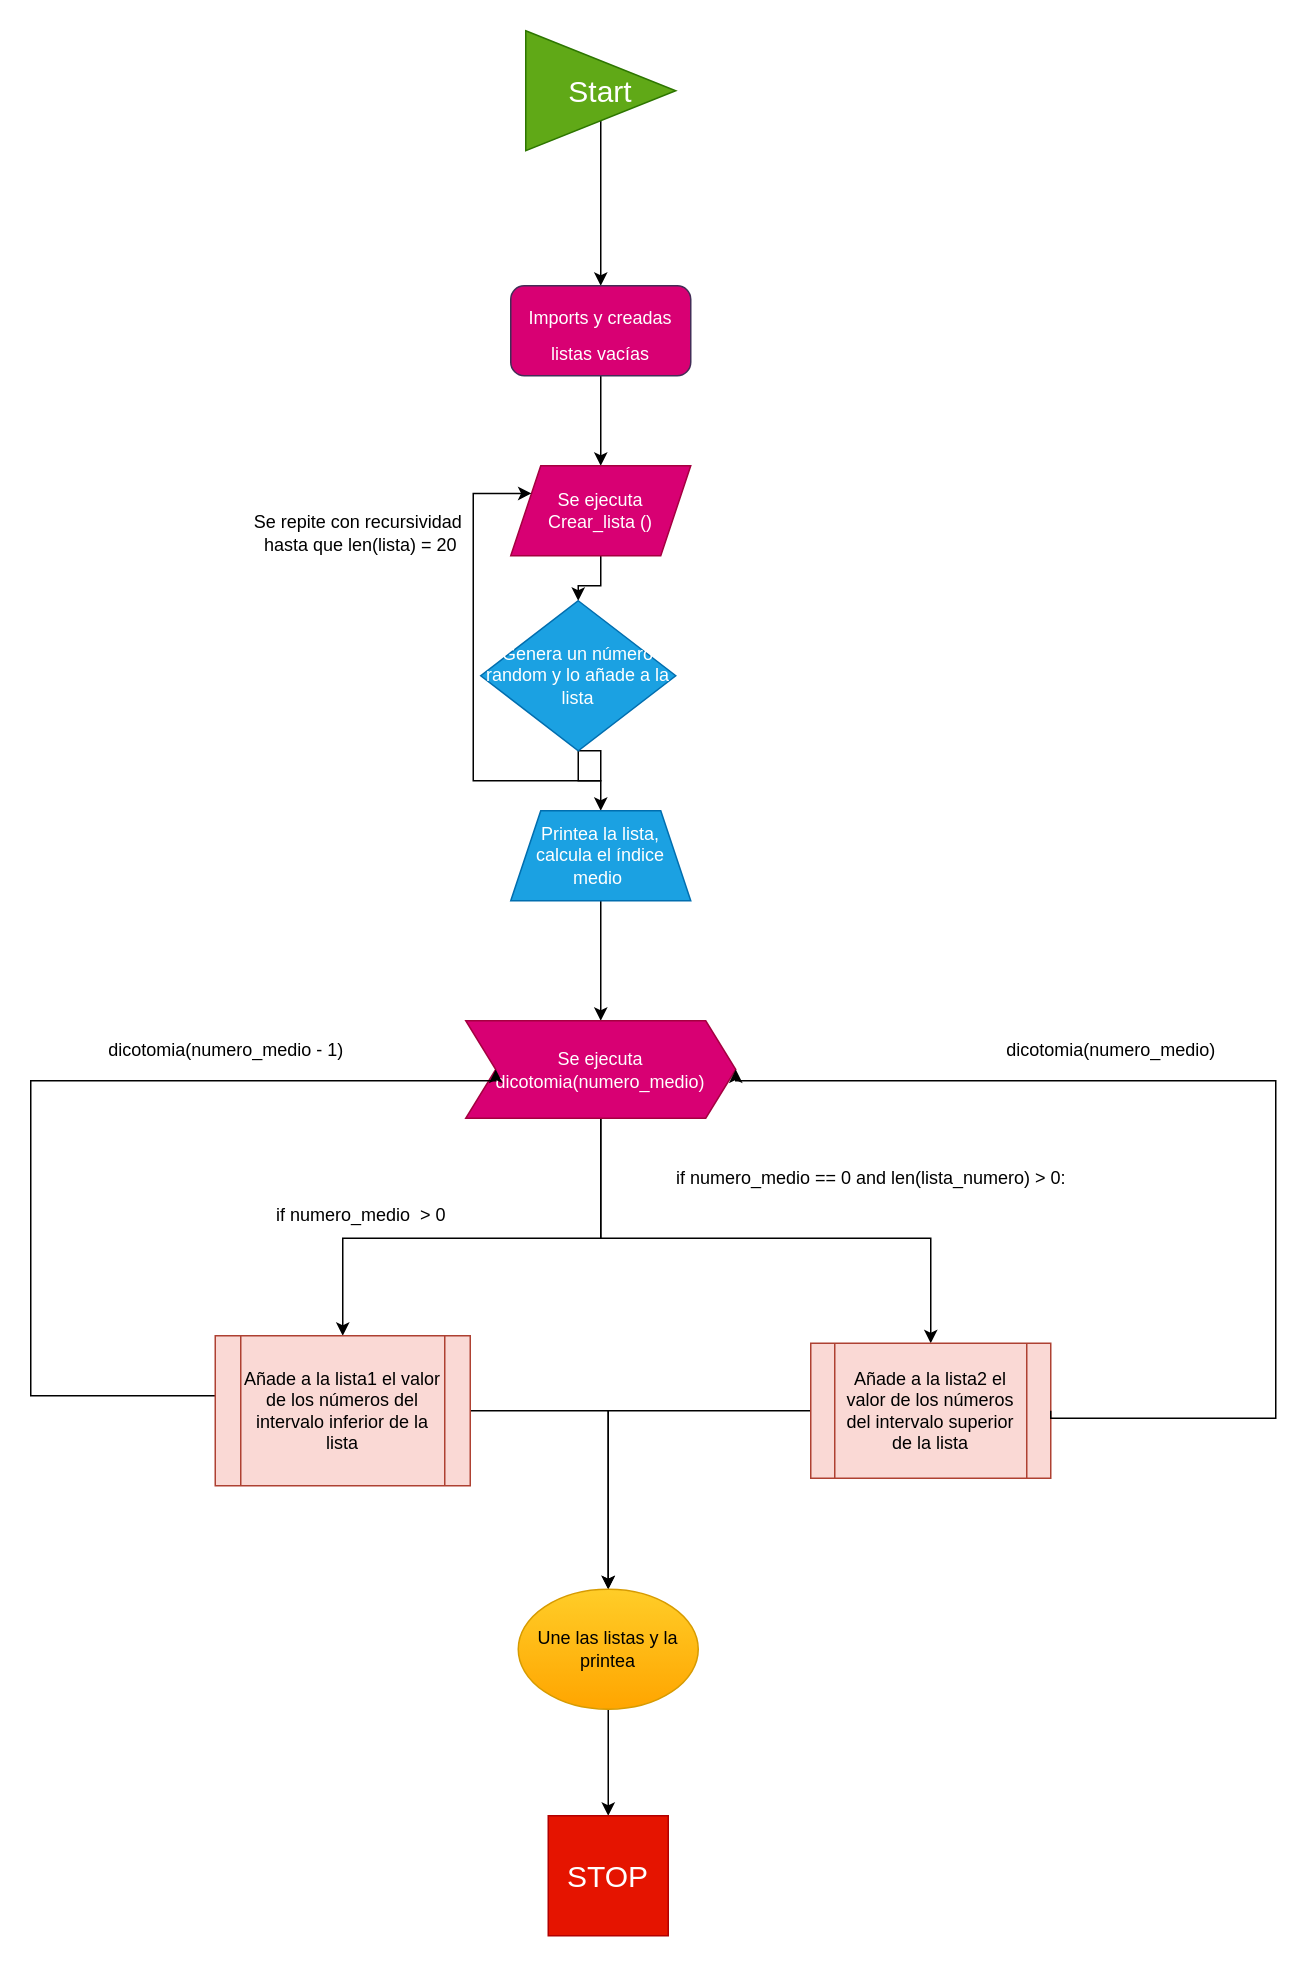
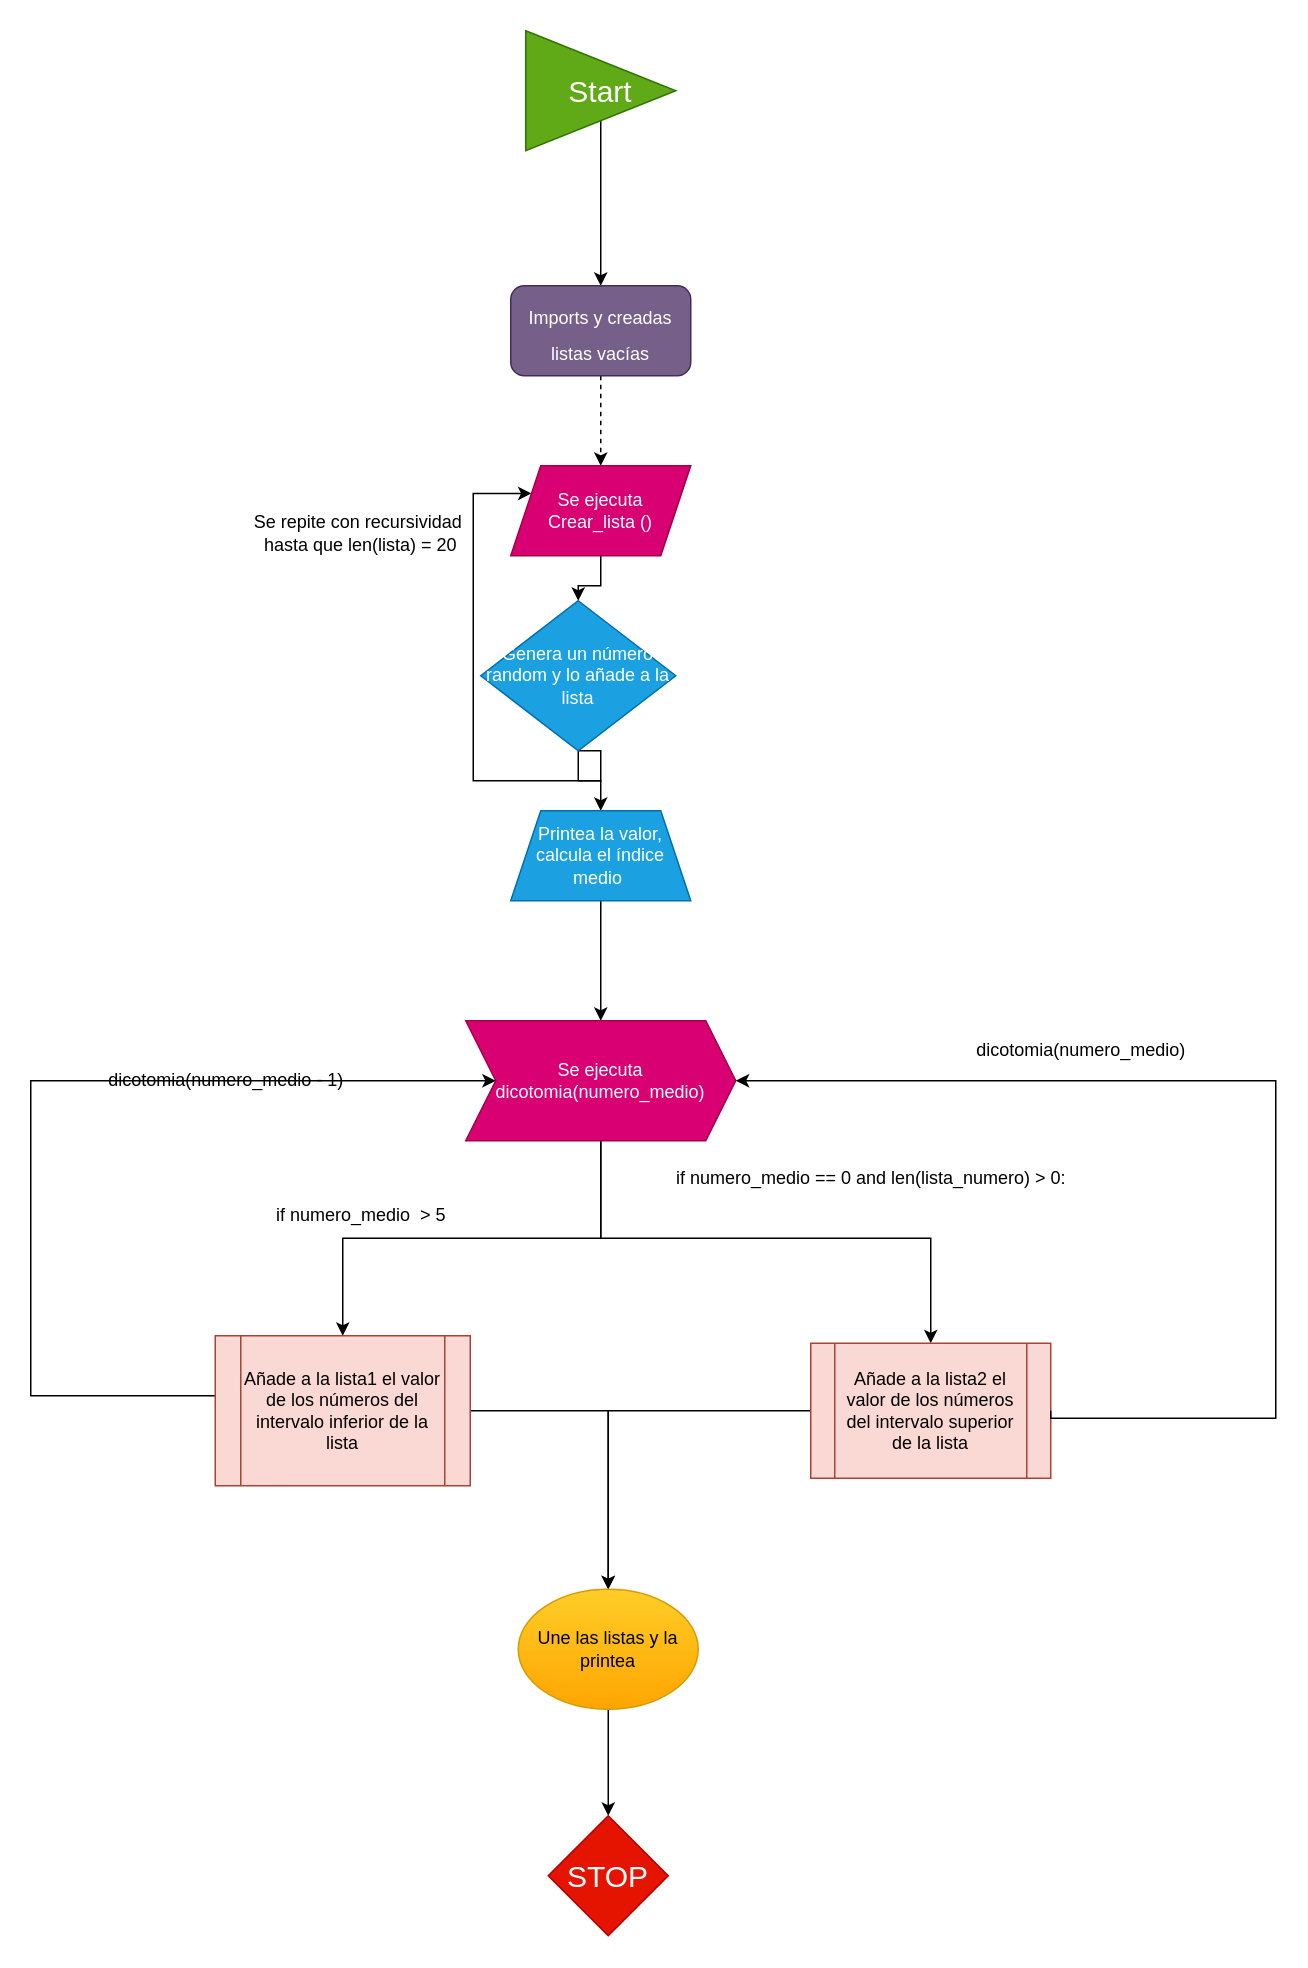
node "Imports y creadas listas vacías": fillcolor #d80073 -> #76608a
edge "Imports y creadas listas vacías" -> "Se ejecuta Crear_lista ()": style solid -> dashed
node "Printea la lista, calcula el índice medio": label "Printea la lista, calcula el índice medio" -> "Printea la valor, calcula el índice medio"
node "dicotomia(numero_medio - 1)": moved (226, 1051) -> (226, 1081)
node "dicotomia(numero_medio)": moved (1111, 1051) -> (1081, 1051)
node "Se ejecuta dicotomia(numero_medio)": size 270x98 -> 270x120
node "if numero_medio > 0": label "if numero_medio > 0" -> "if numero_medio > 5"
node "STOP": shape rectangle -> diamond
